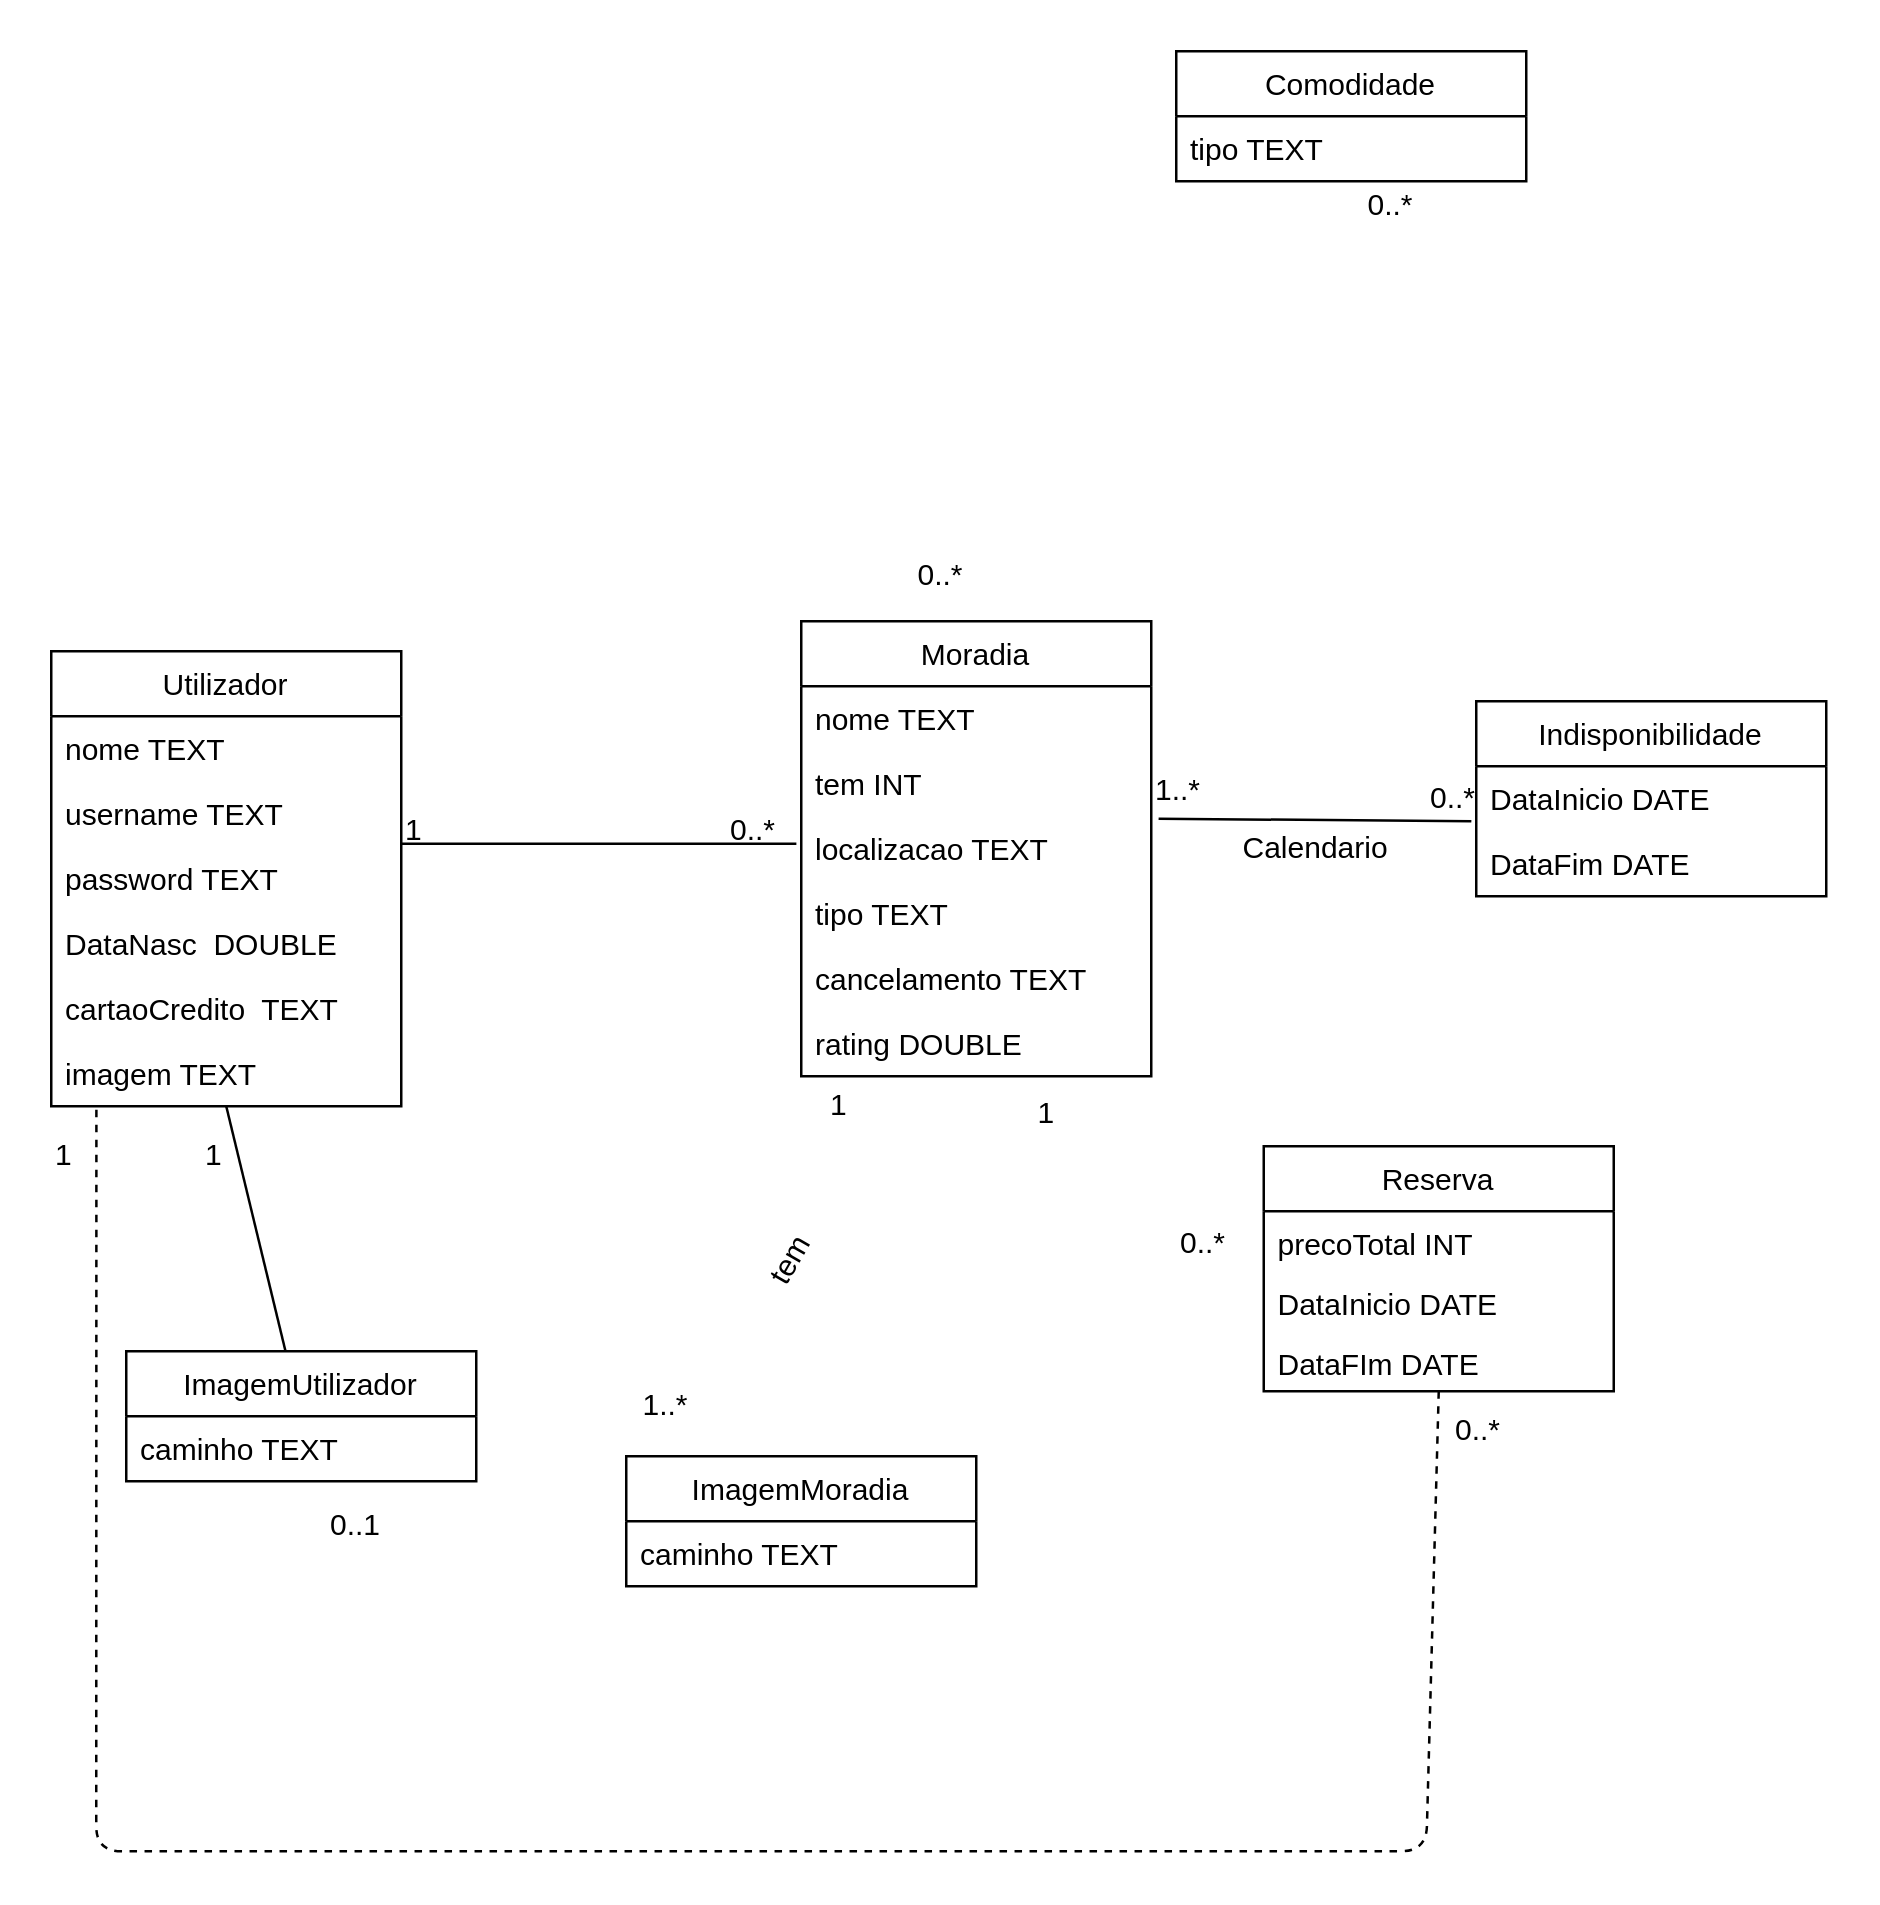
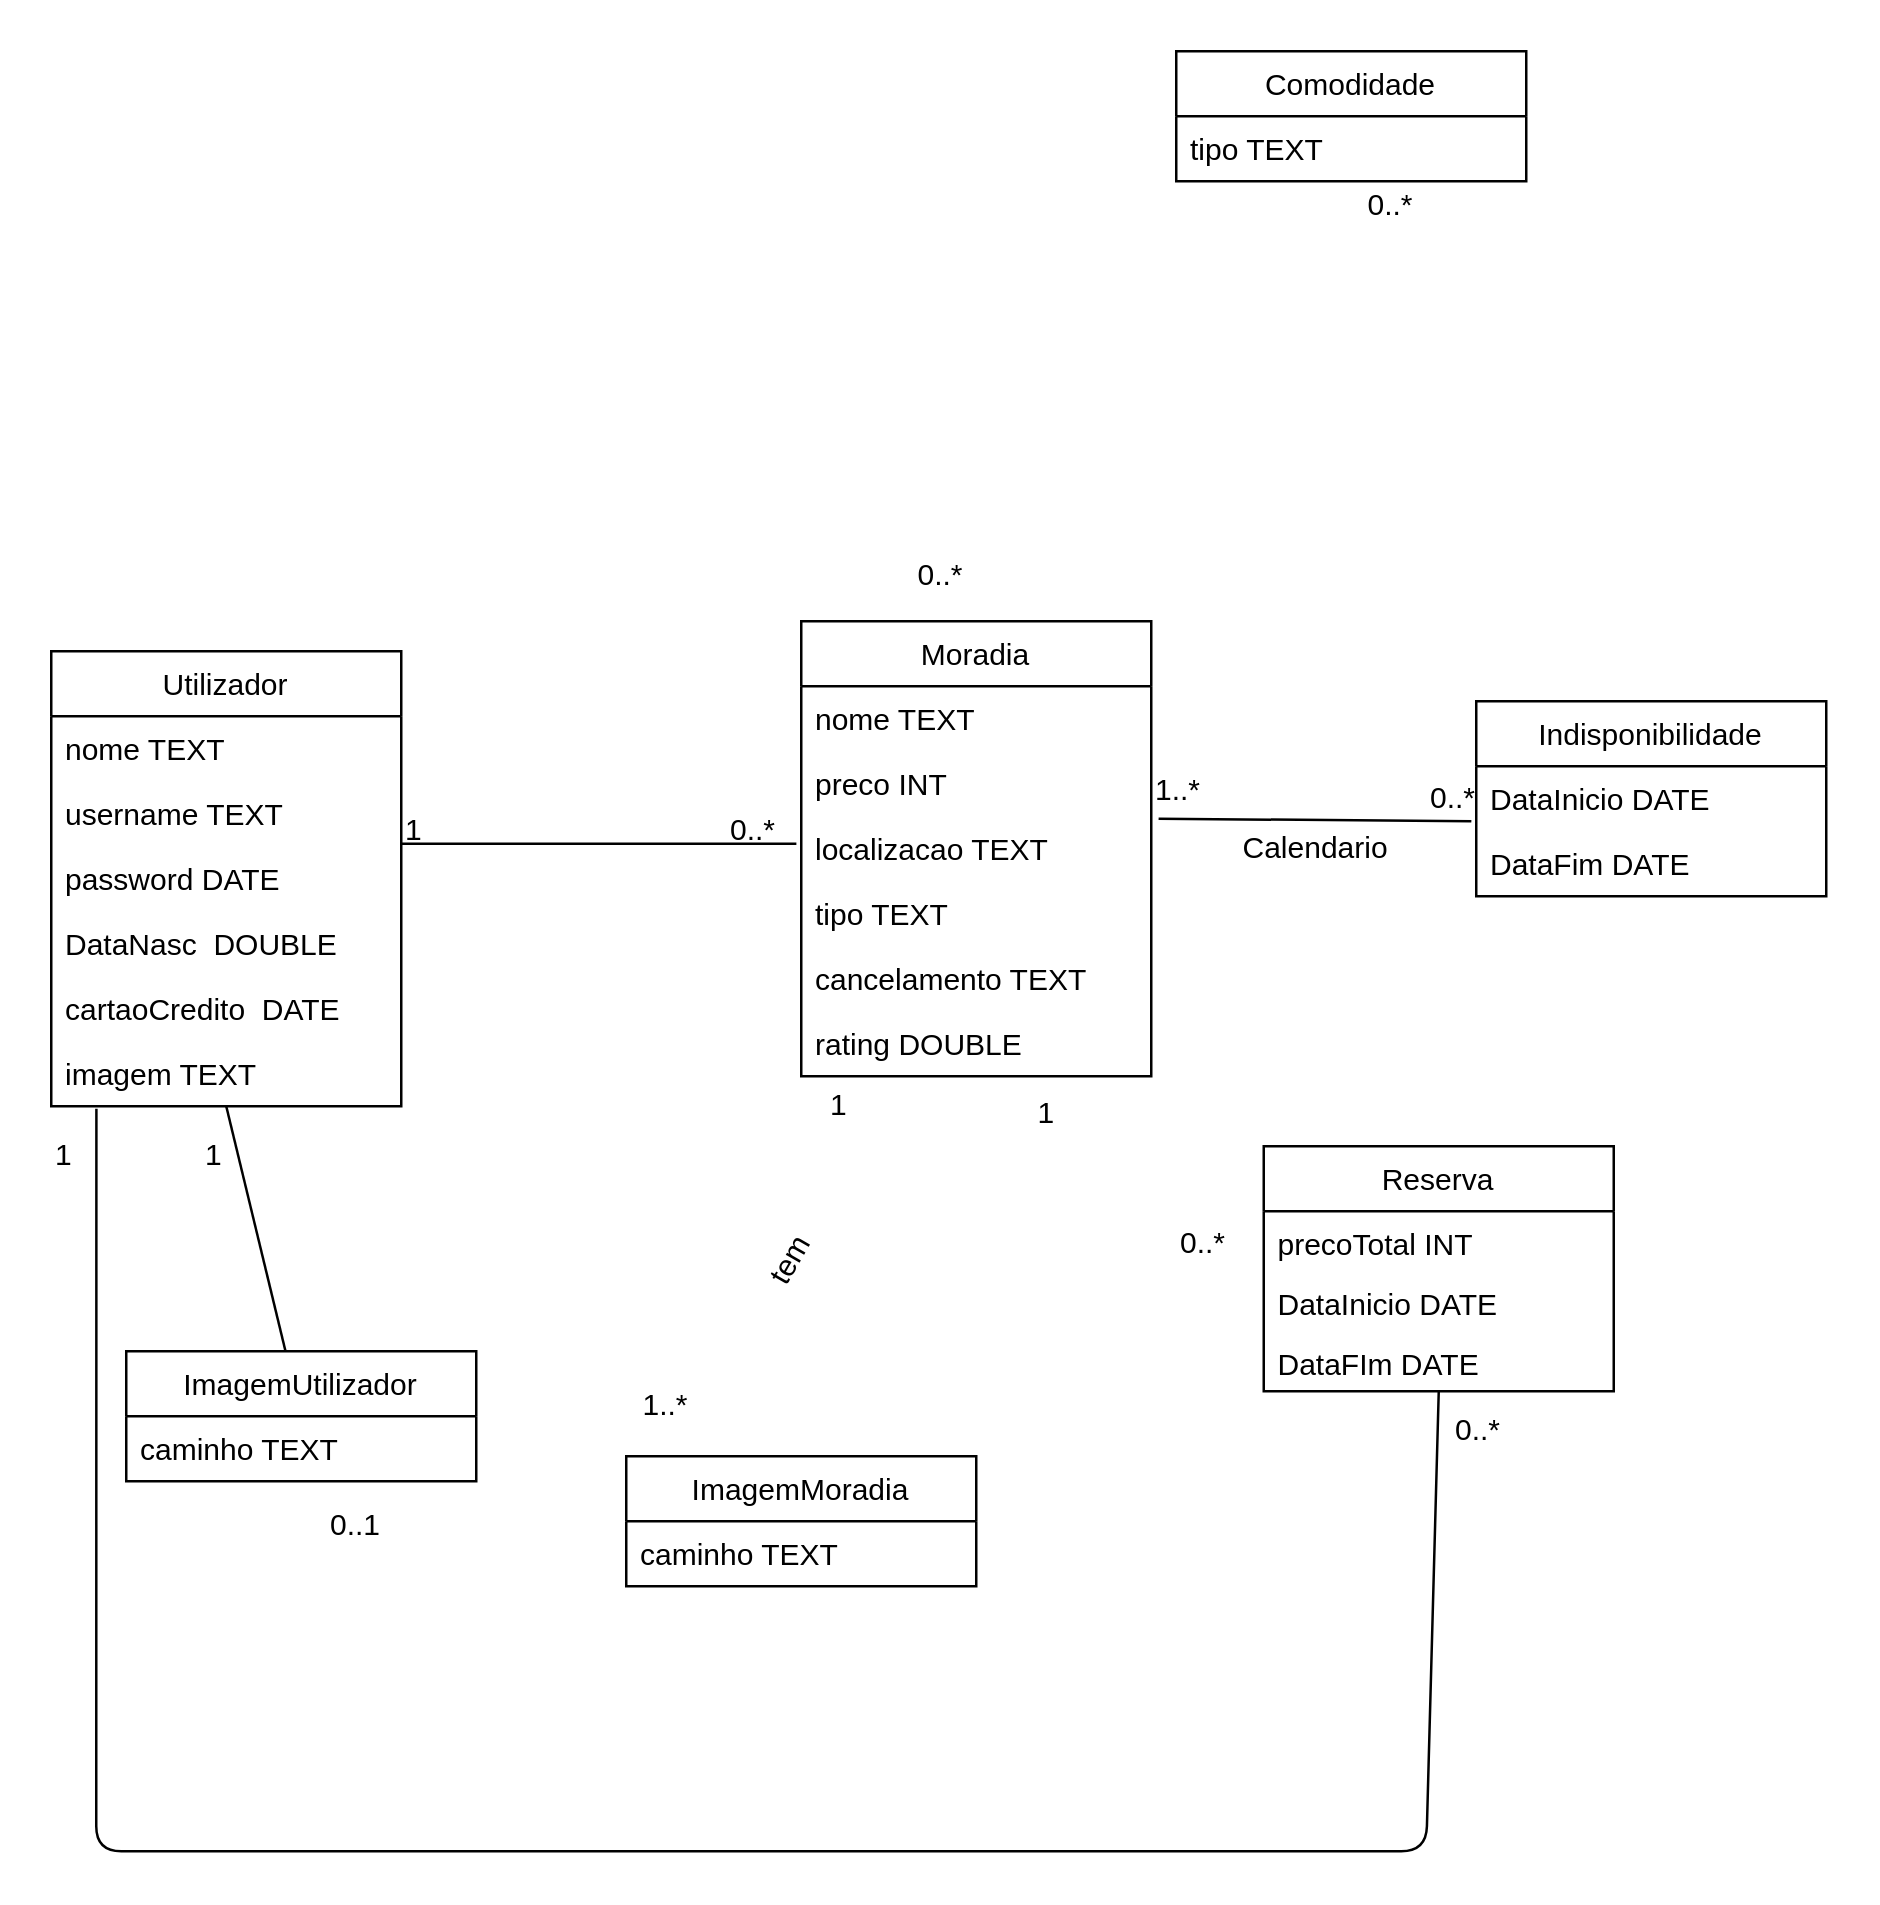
node "tem INT": label "tem INT" -> "preco INT"
node "password TEXT": label "password TEXT" -> "password DATE"
node "cartaoCredito TEXT": label "cartaoCredito TEXT" -> "cartaoCredito DATE"
edge "imagem TEXT" -- "Reserva": style dashed -> solid
